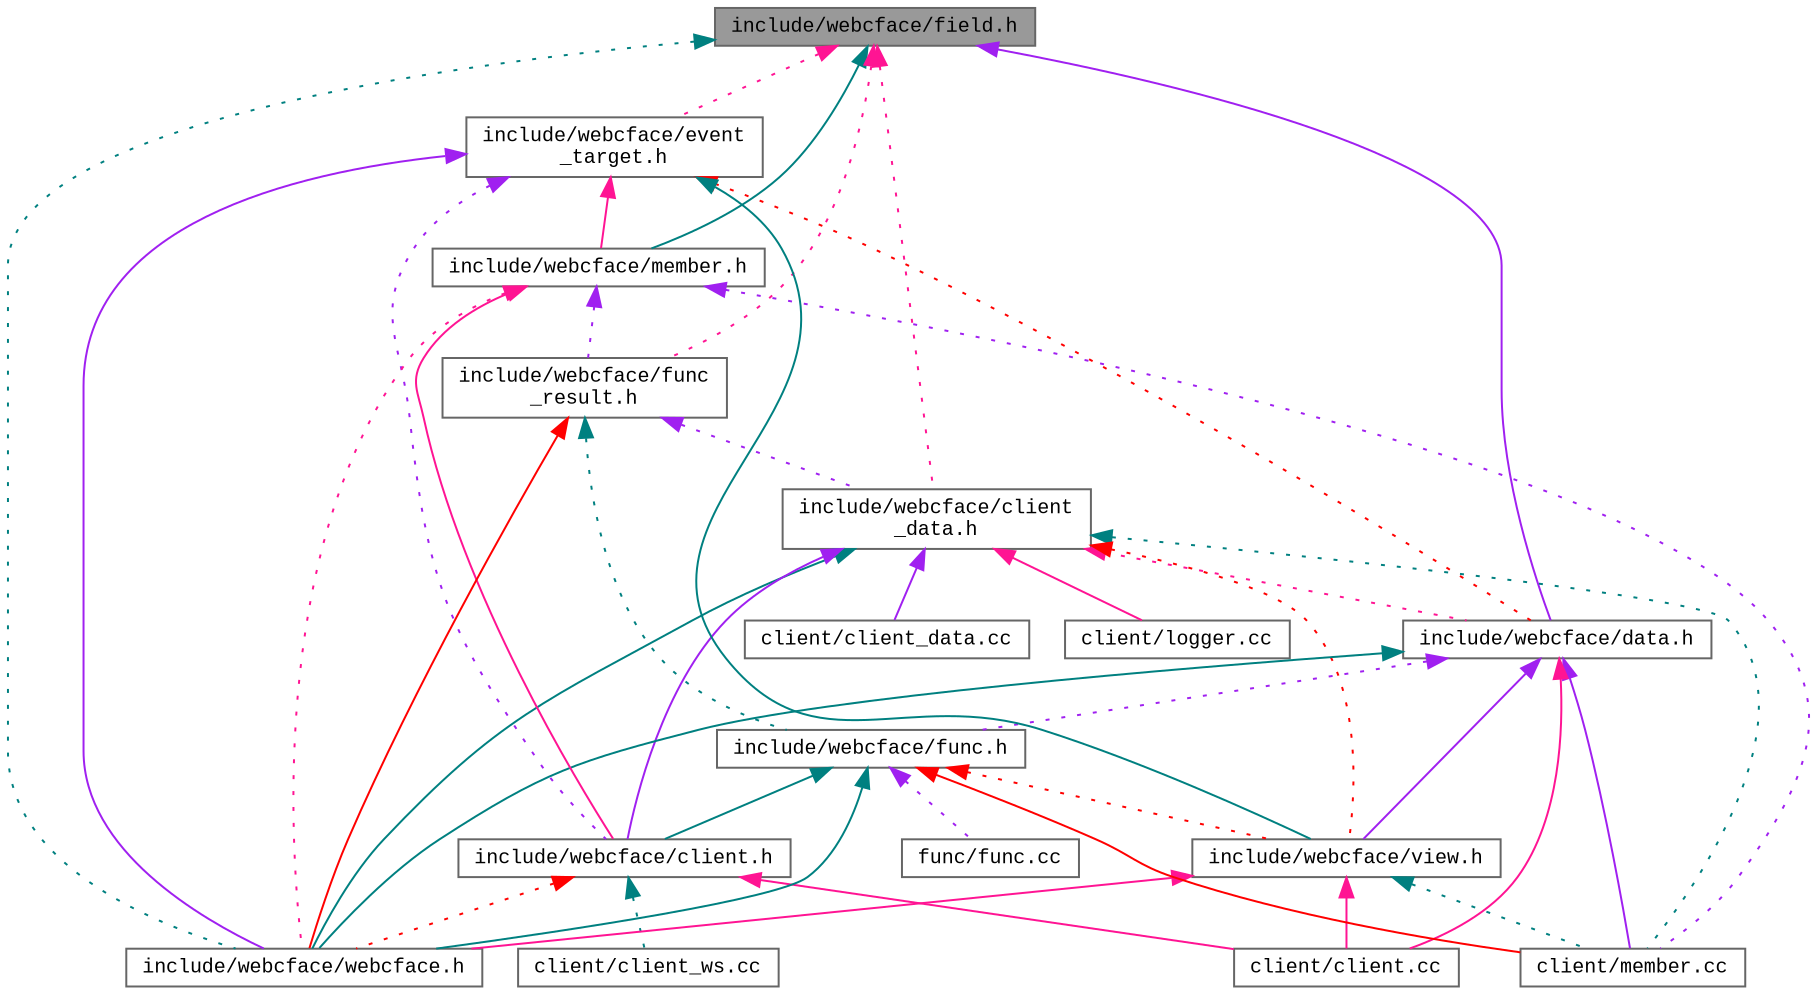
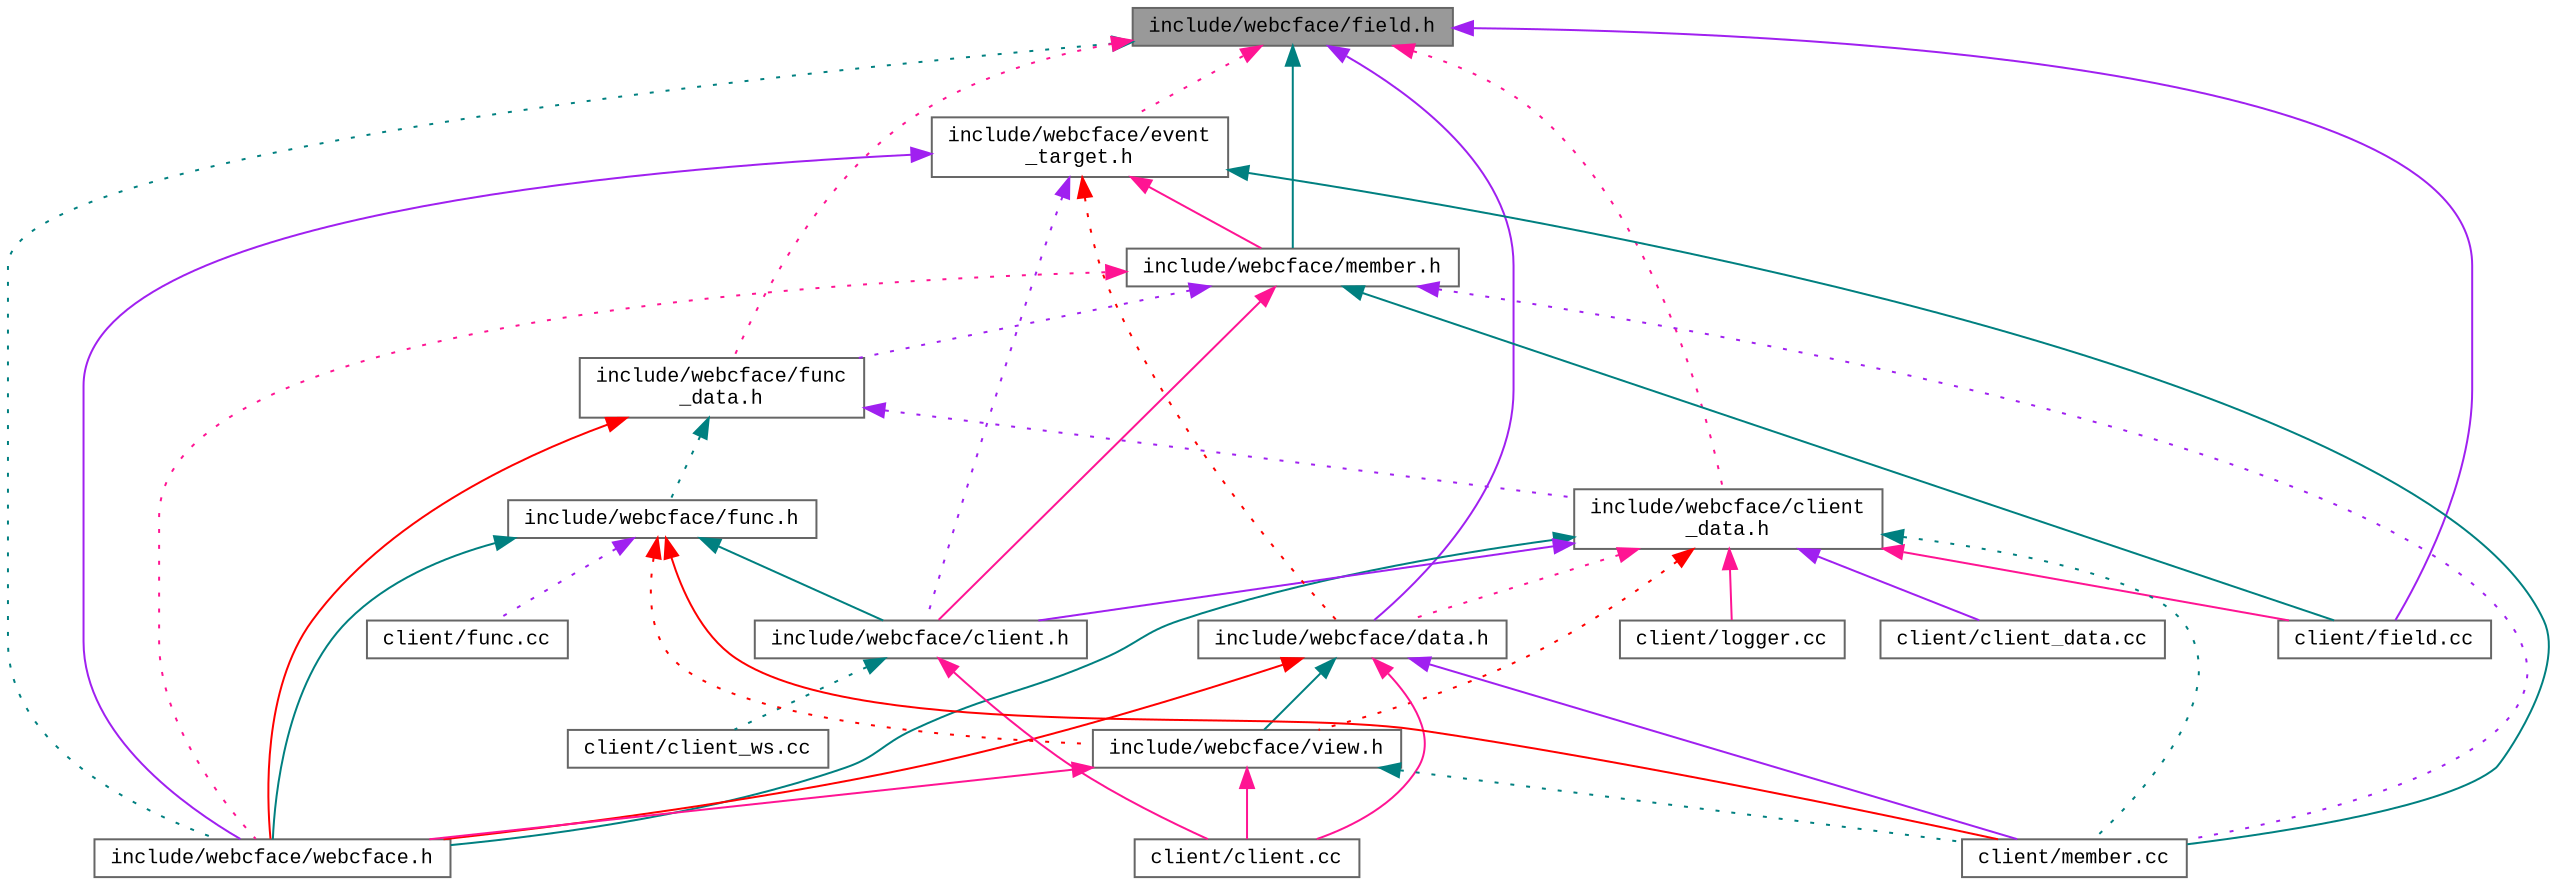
node "include/webcface/func _result.h": label "include/webcface/func _result.h" -> "include/webcface/func _data.h"
node "client/field.cc": added
edge "include/webcface/view.h" -> "include/webcface/event _target.h": now "client/member.cc" -> "include/webcface/event _target.h"
edge "include/webcface/func.h" -> "include/webcface/data.h": removed
edge "include/webcface/webcface.h" -> "include/webcface/data.h": color teal -> red
edge "include/webcface/view.h" -> "include/webcface/data.h": color purple -> teal
node "func/func.cc": label "func/func.cc" -> "client/func.cc"
edge "include/webcface/webcface.h" -> "include/webcface/client.h": removed
